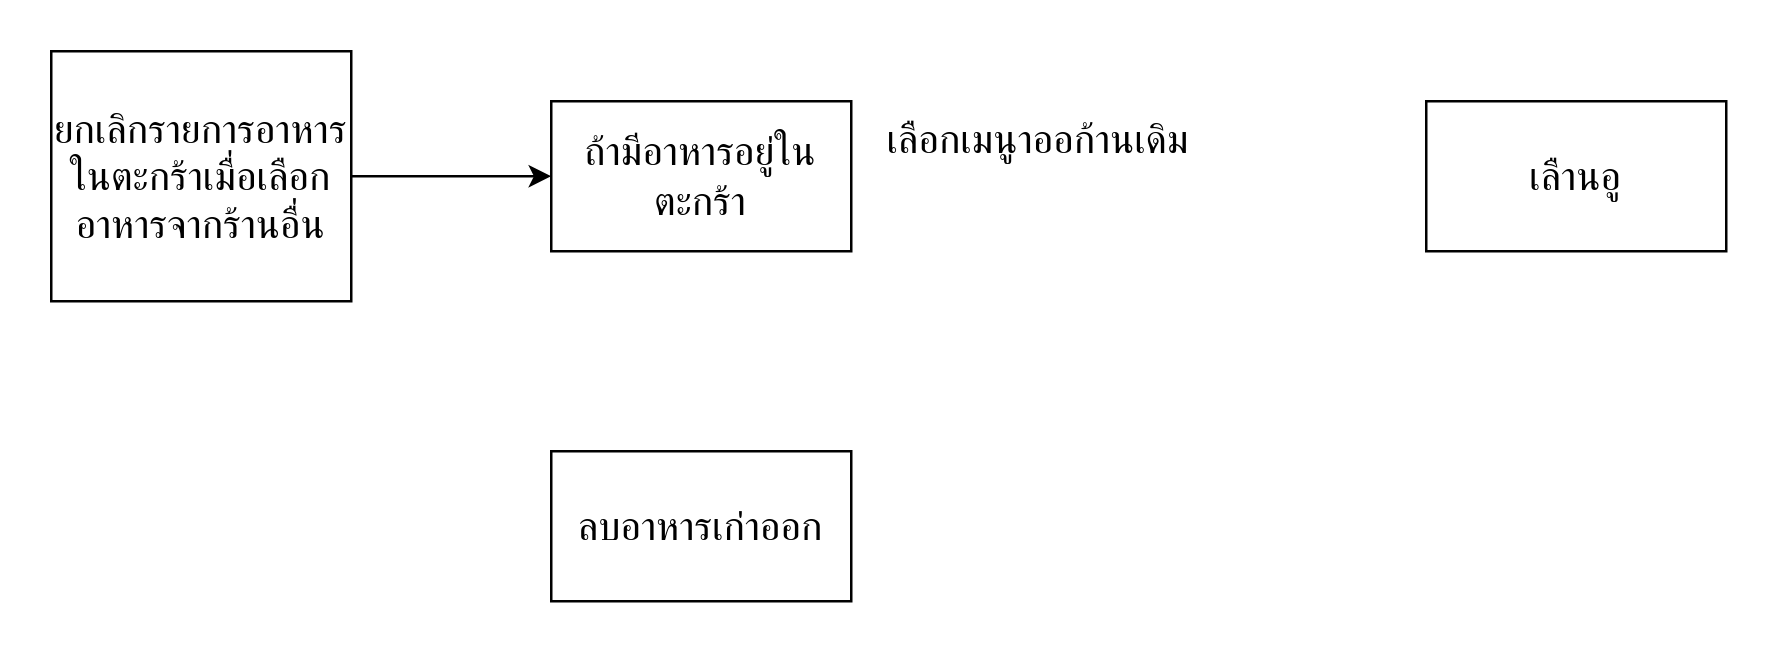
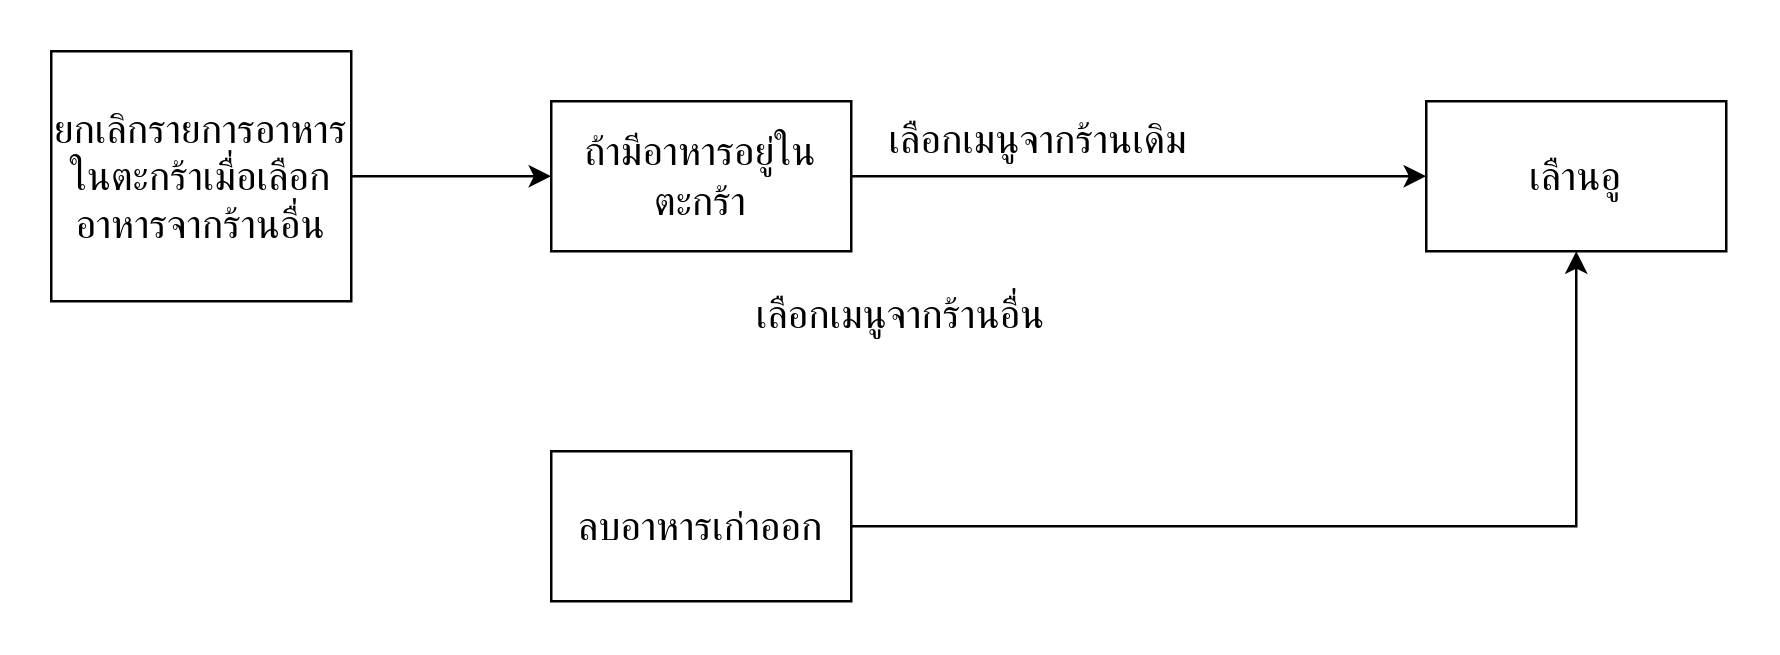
node "เลือกเมนูาออก้านเดิม": label "เลือกเมนูาออก้านเดิม" -> "เลือกเมนูจากร้านเดิม"
edge "ถ้ามีอาหารอยู่ในตะกร้า" -> "เลืานอู": added
node "เลือกเมนูจากร้านอื่น": added
edge "ลบอาหารเก่าออก" -> "เลืานอู": added
